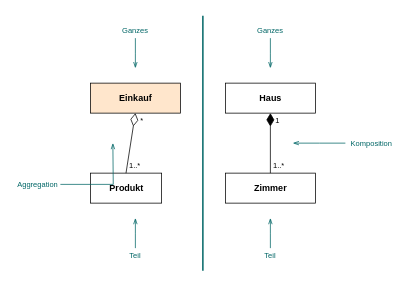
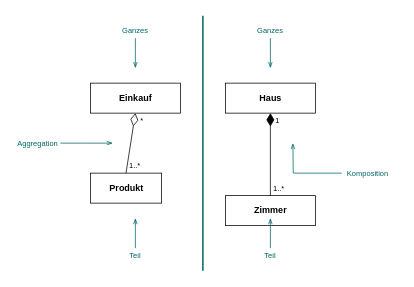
node "Einkauf": fillcolor #ffe6cc -> #ffffff
node "Komposition": moved (372, 143) -> (368, 173)
node "Aggregation": moved (38, 184) -> (38, 143)
node "Zimmer": moved (270, 188) -> (270, 210)
